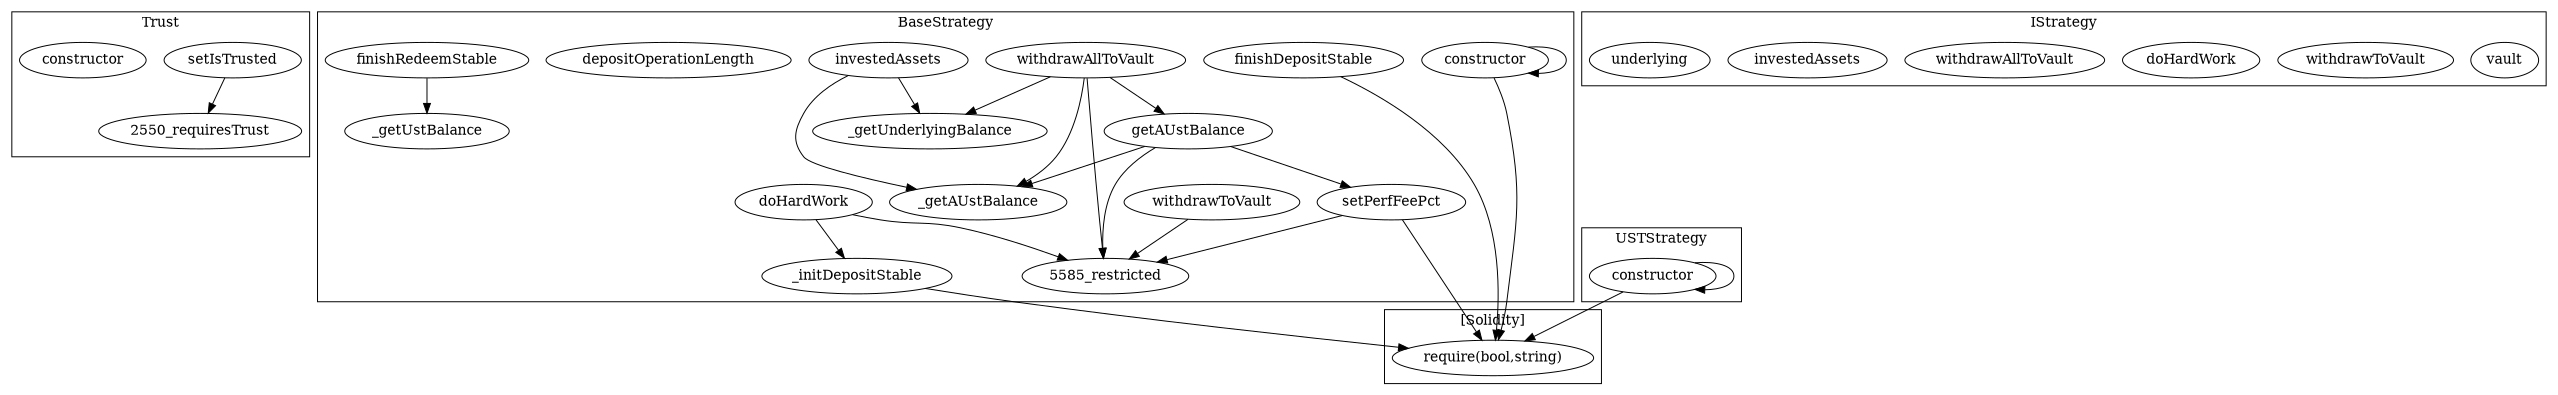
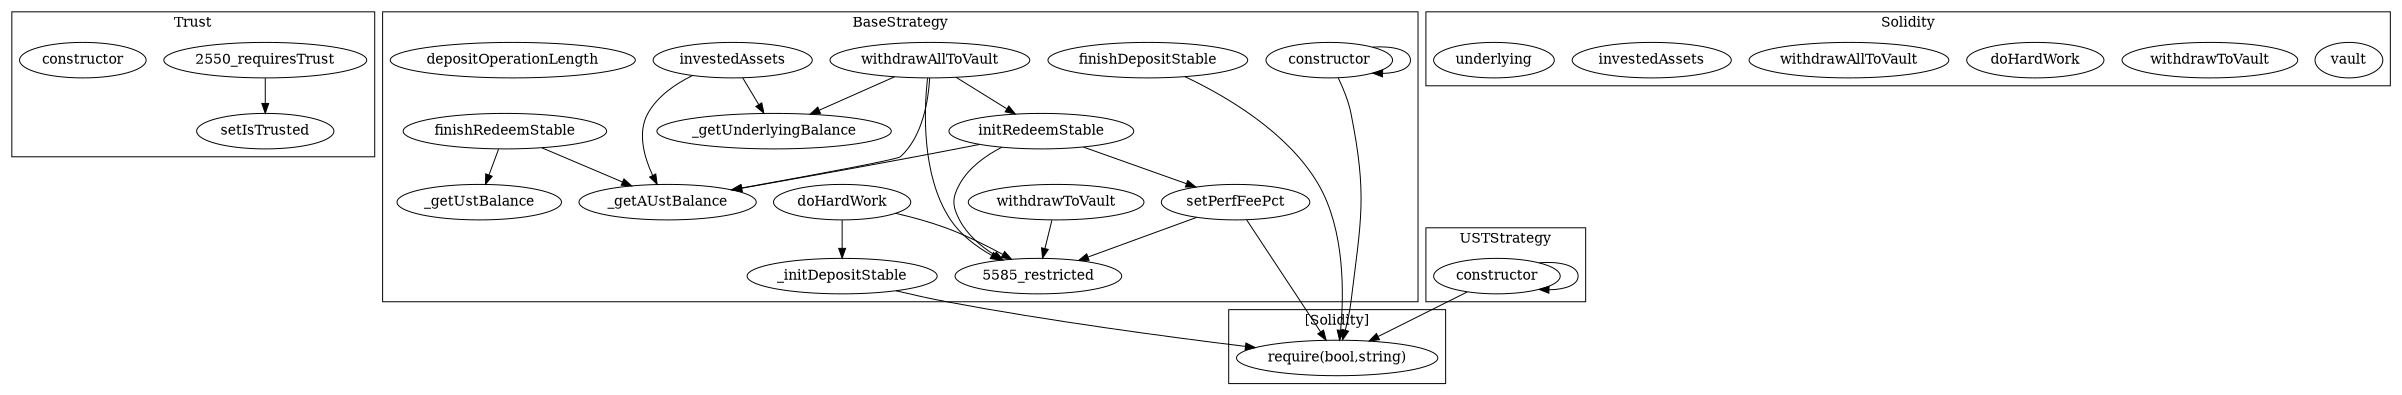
cluster "IStrategy": label "IStrategy" -> "Solidity"
edge "setIsTrusted" -> "2550_requiresTrust": reversed
node "getAUstBalance": label "getAUstBalance" -> "initRedeemStable"
edge "finishRedeemStable" -> "_getAUstBalance": added
